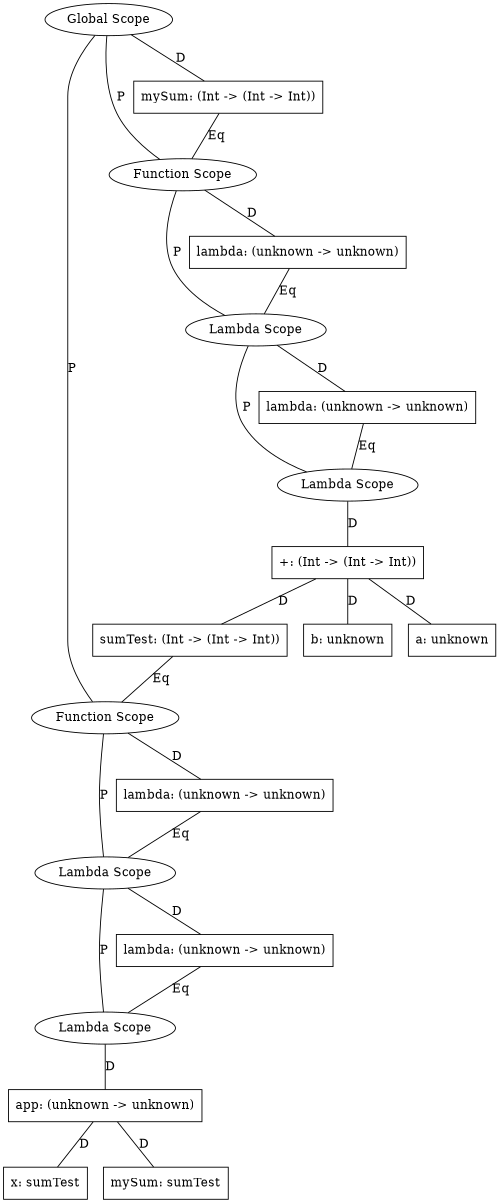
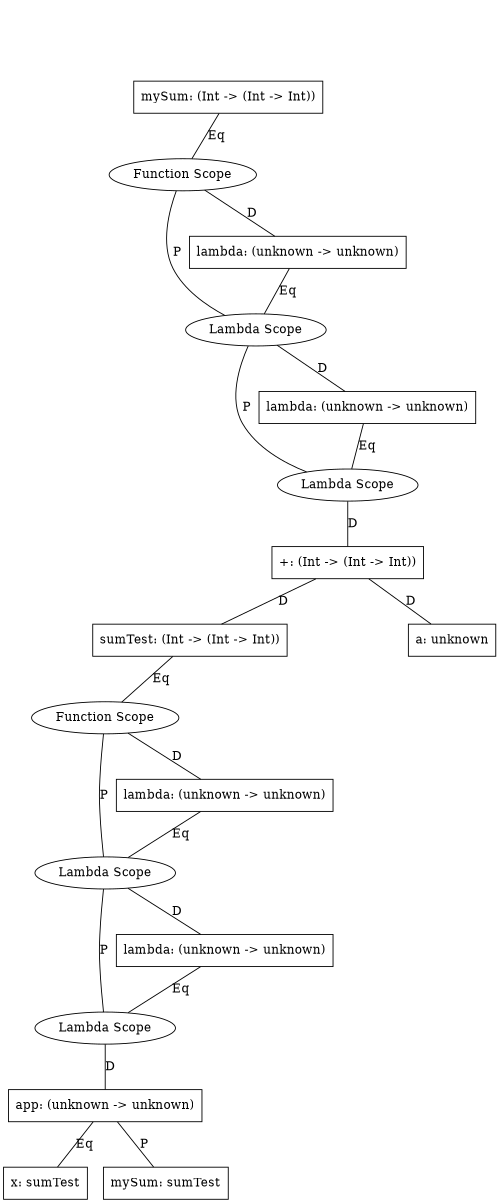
node "Global Scope": removed
node "b: unknown": removed
edge "app: (unknown -> unknown)" -- "x: sumTest": label "D" -> "Eq"
edge "app: (unknown -> unknown)" -- "mySum: sumTest": label "D" -> "P"
